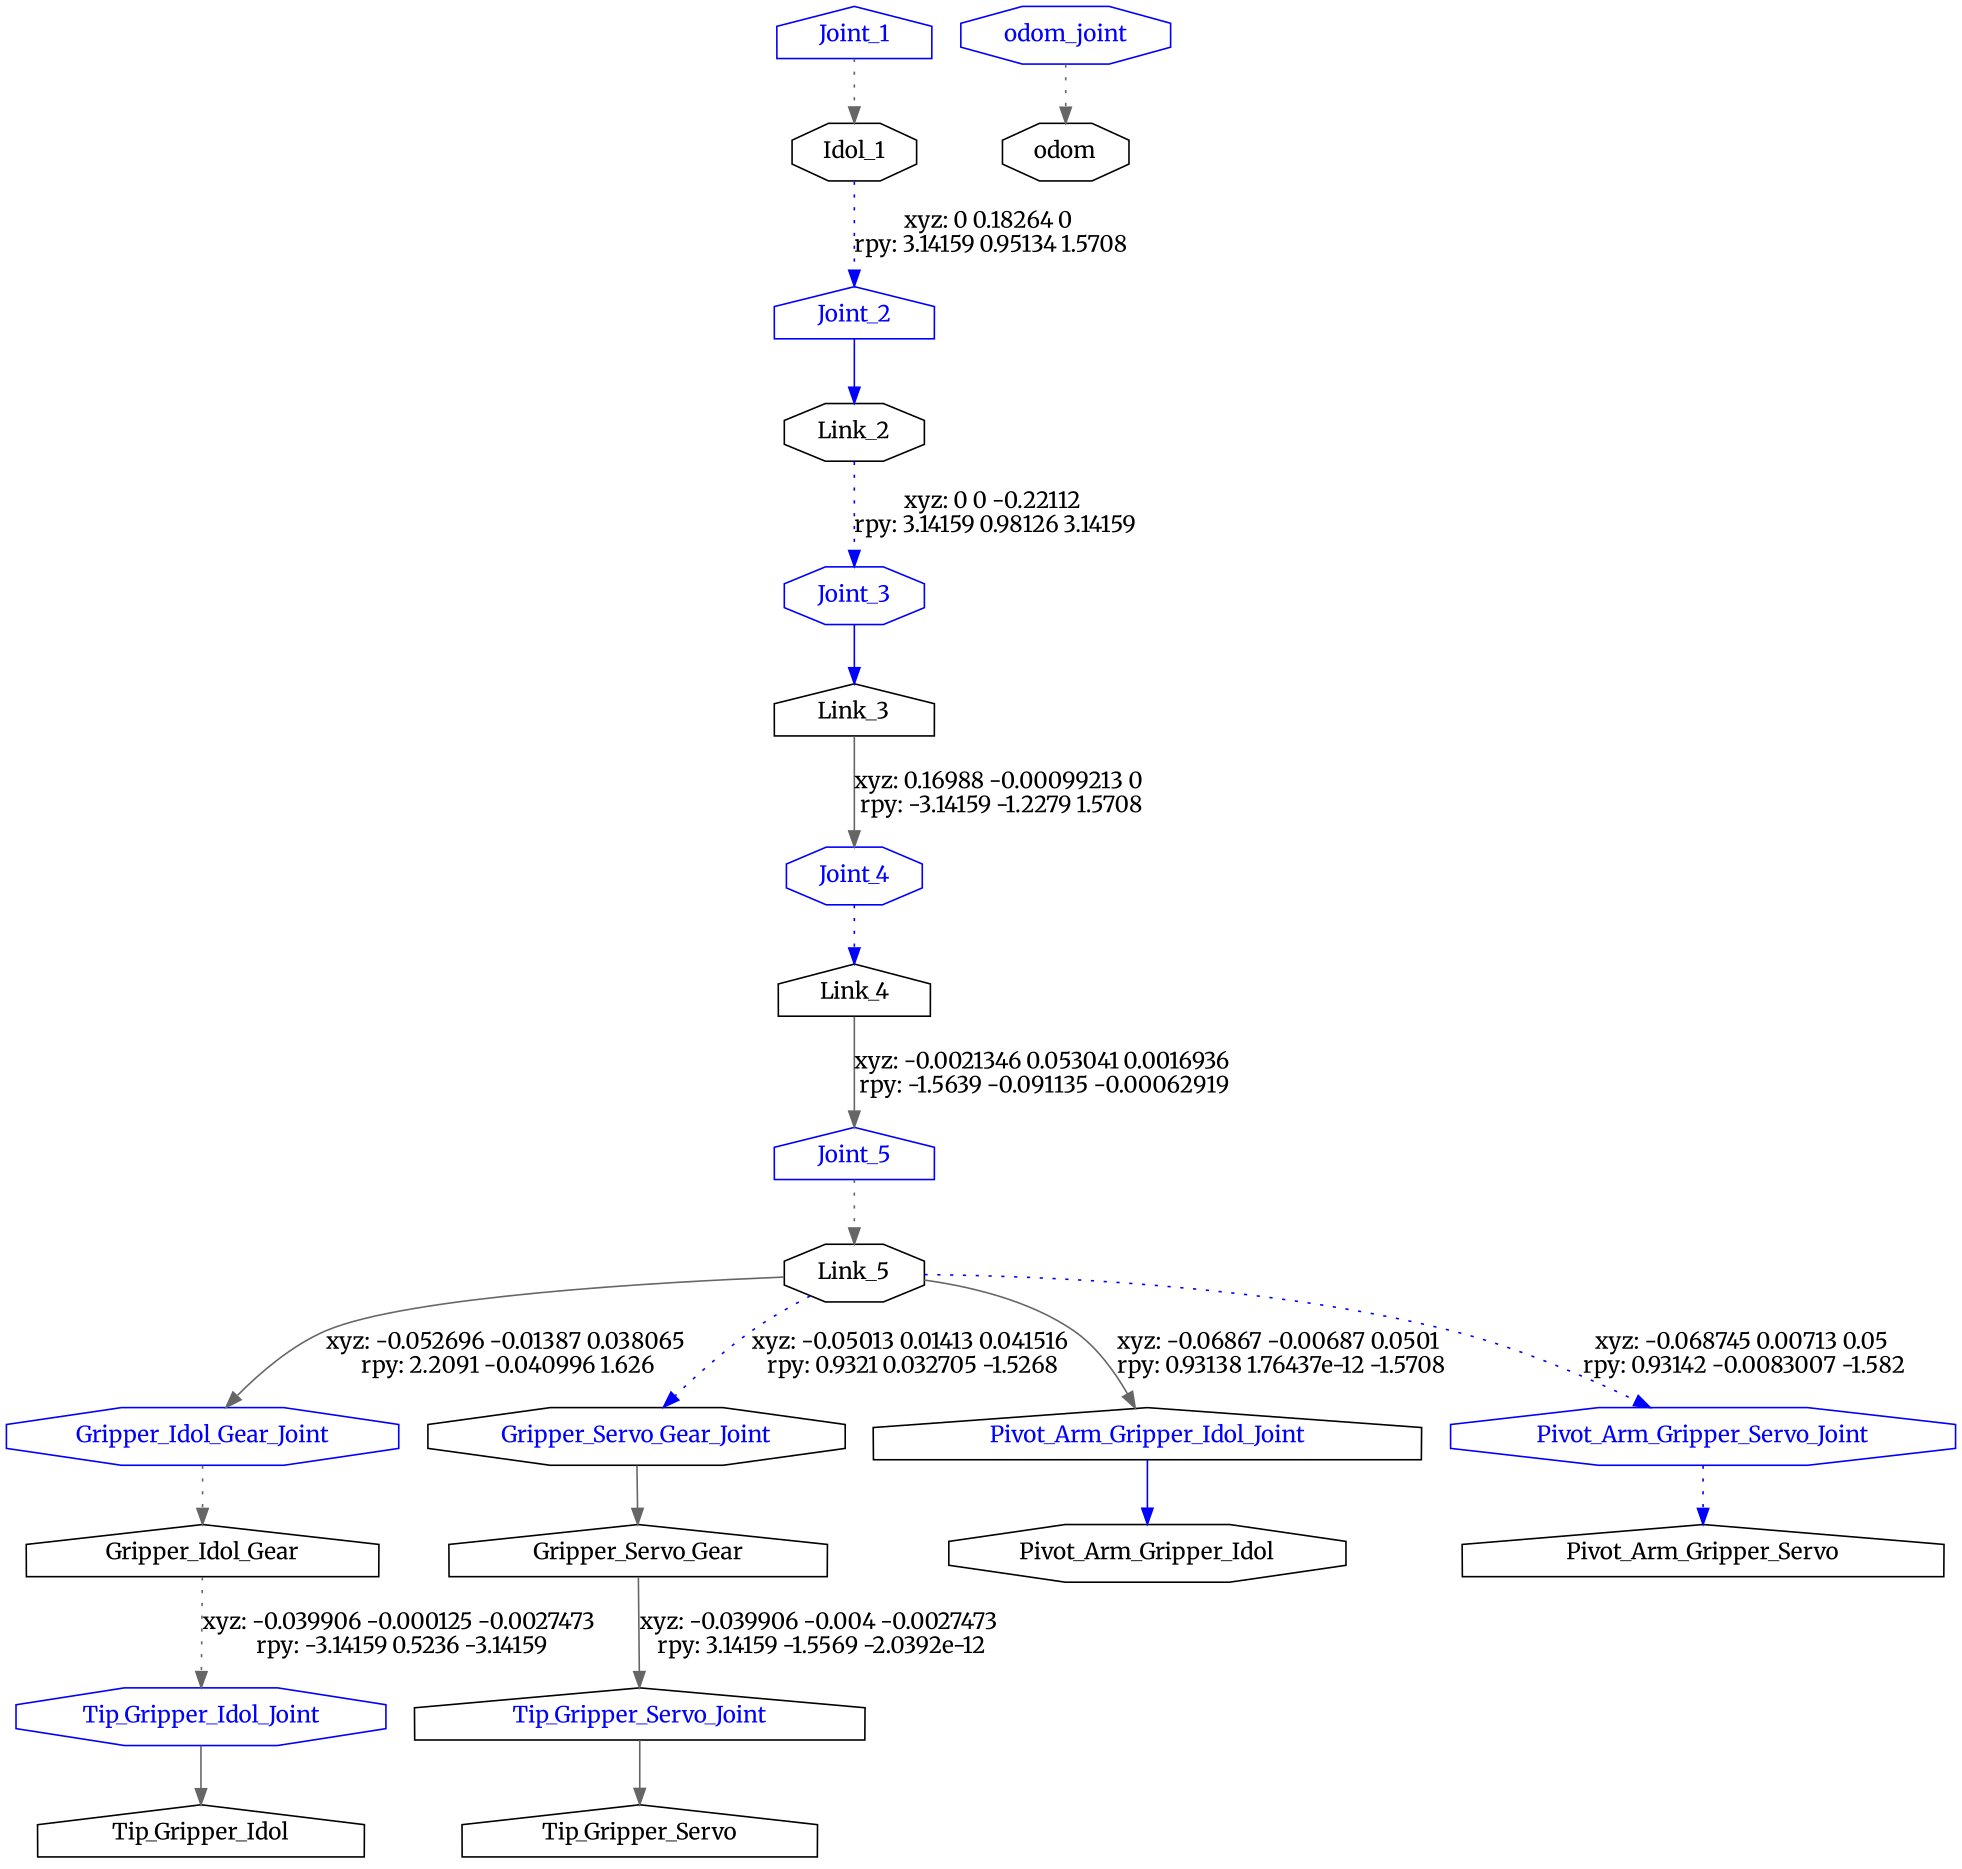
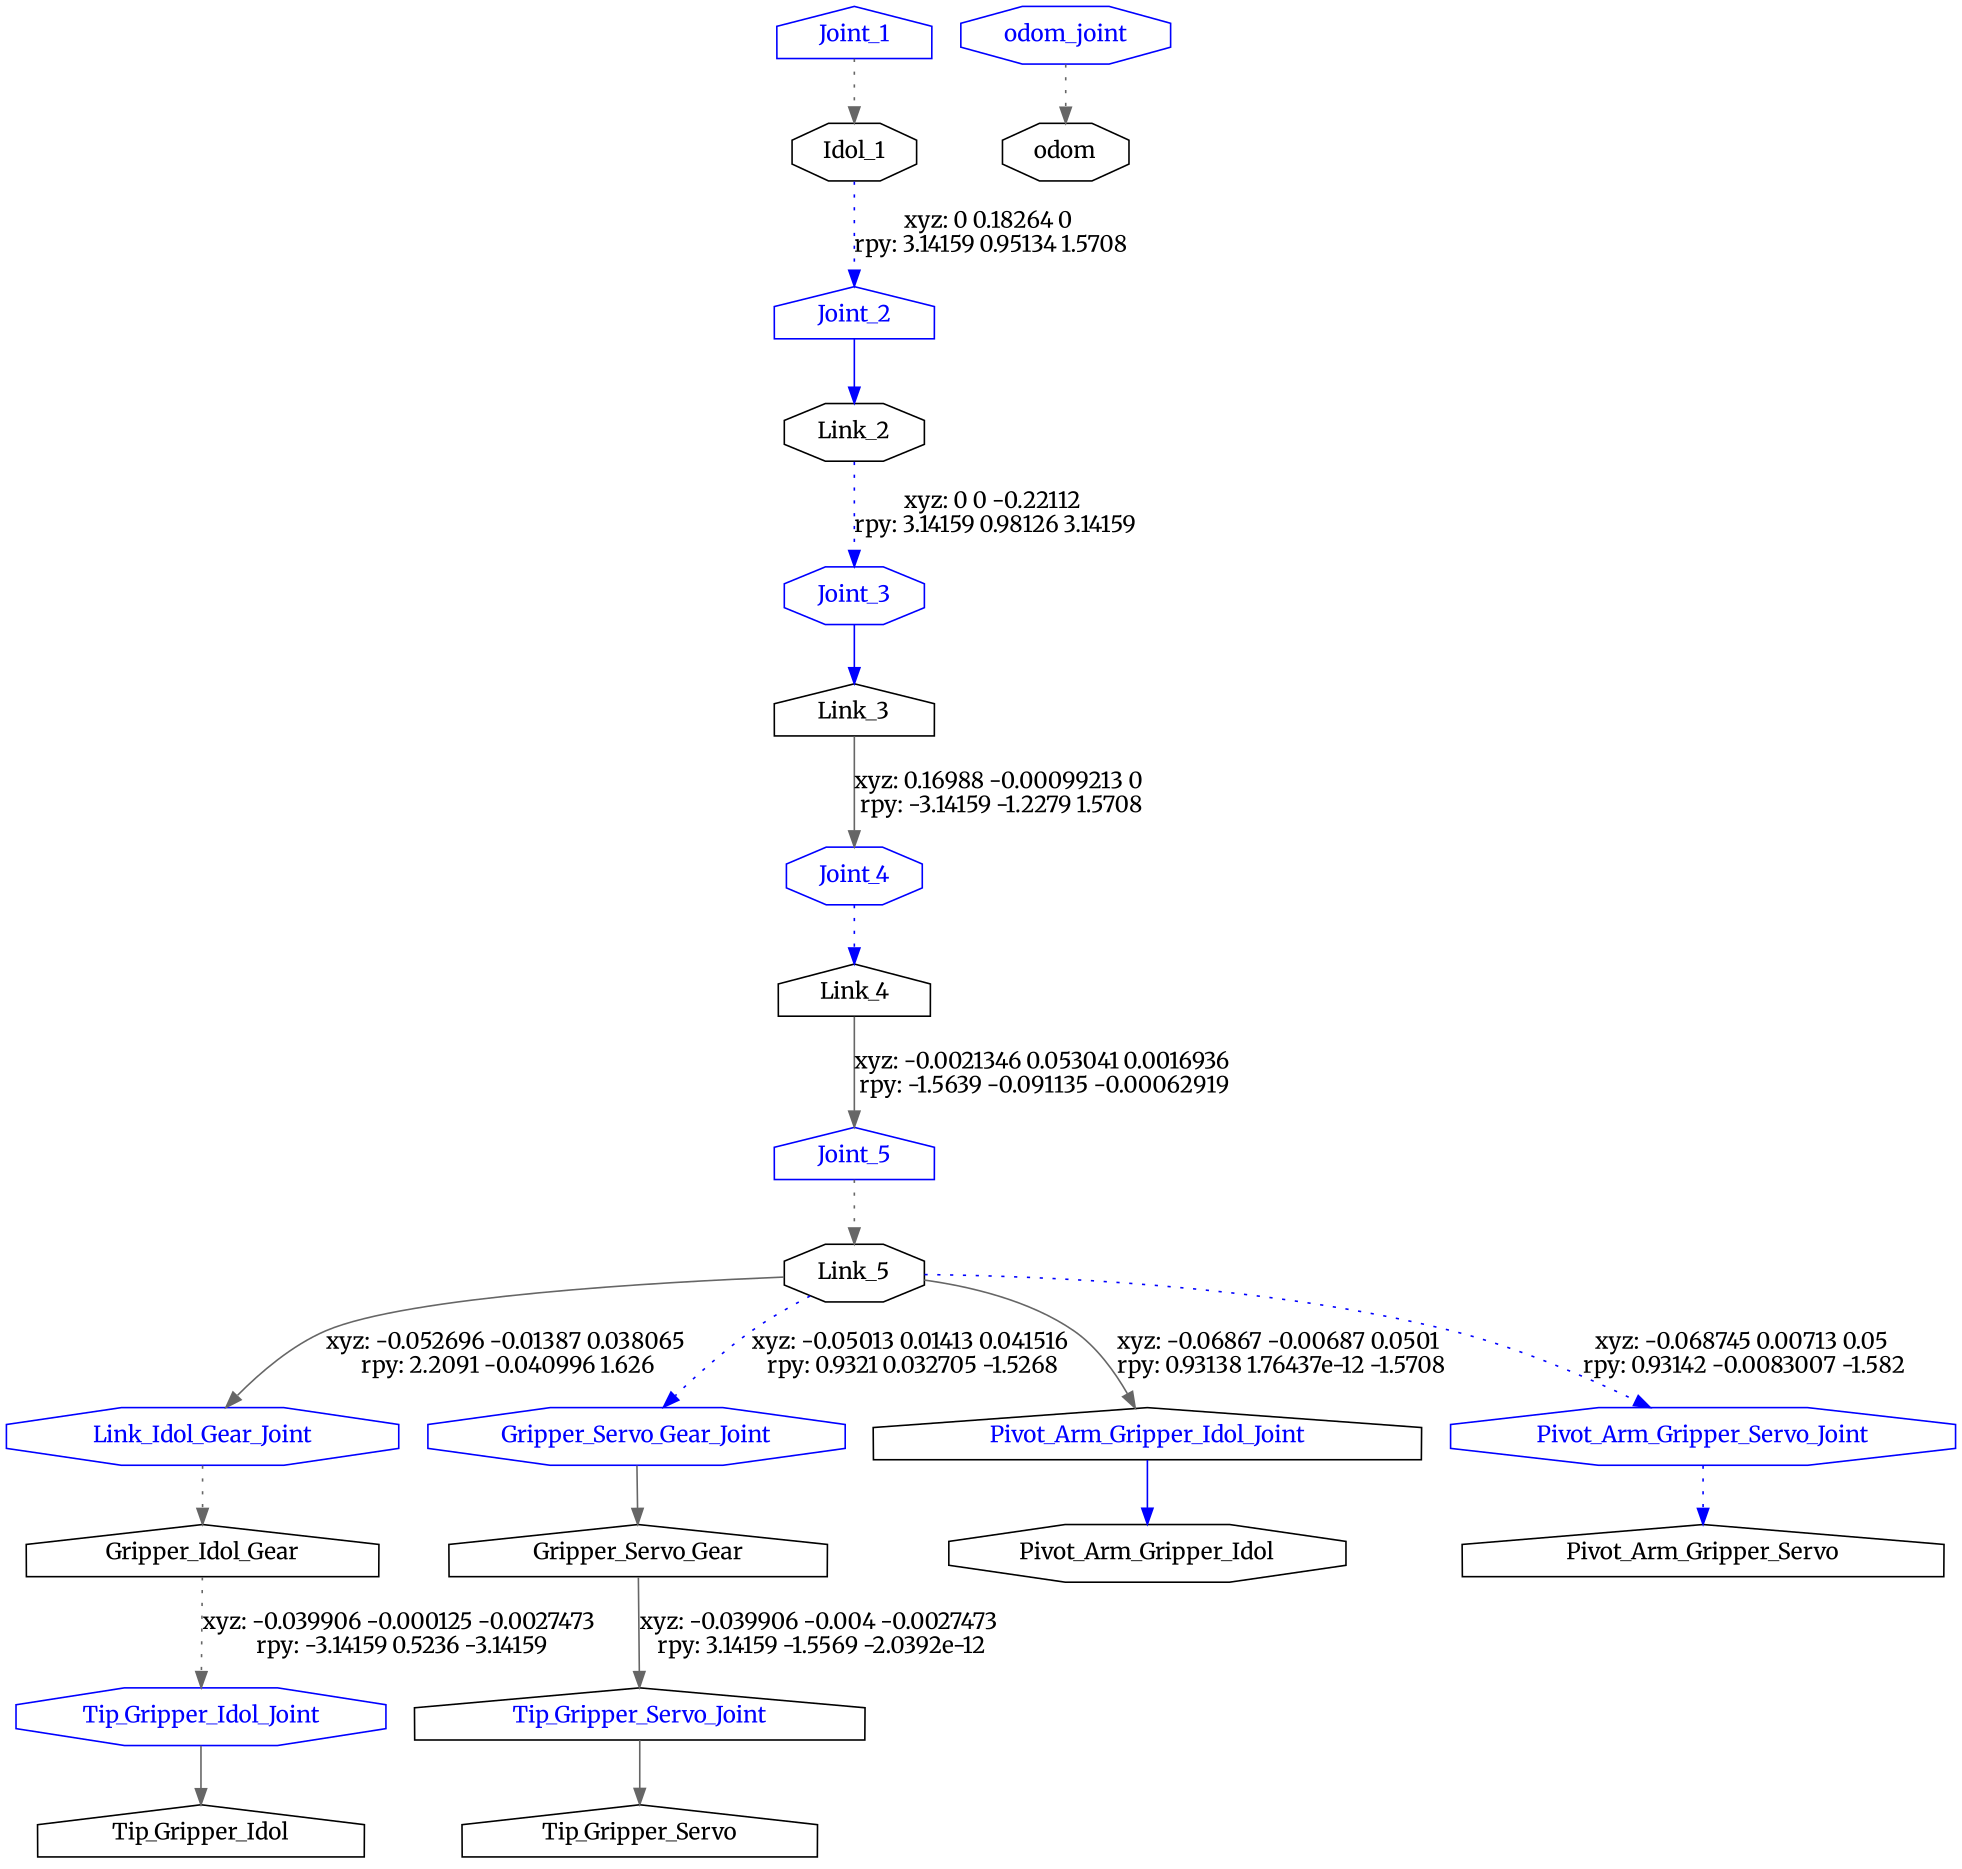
node "Gripper_Idol_Gear_Joint": label "Gripper_Idol_Gear_Joint" -> "Link_Idol_Gear_Joint"
node "Gripper_Servo_Gear_Joint": color black -> blue
